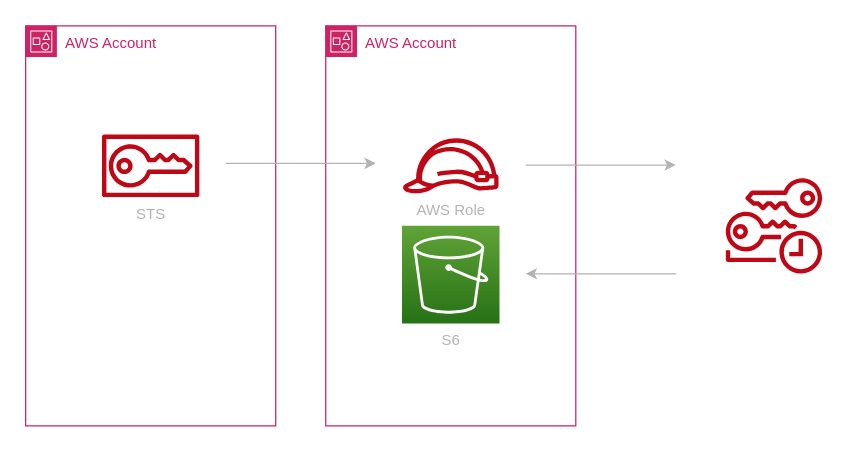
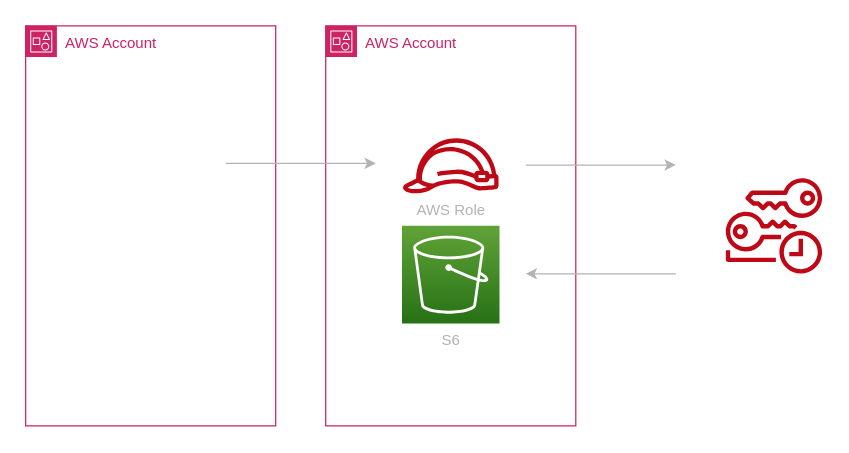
node "STS": removed
